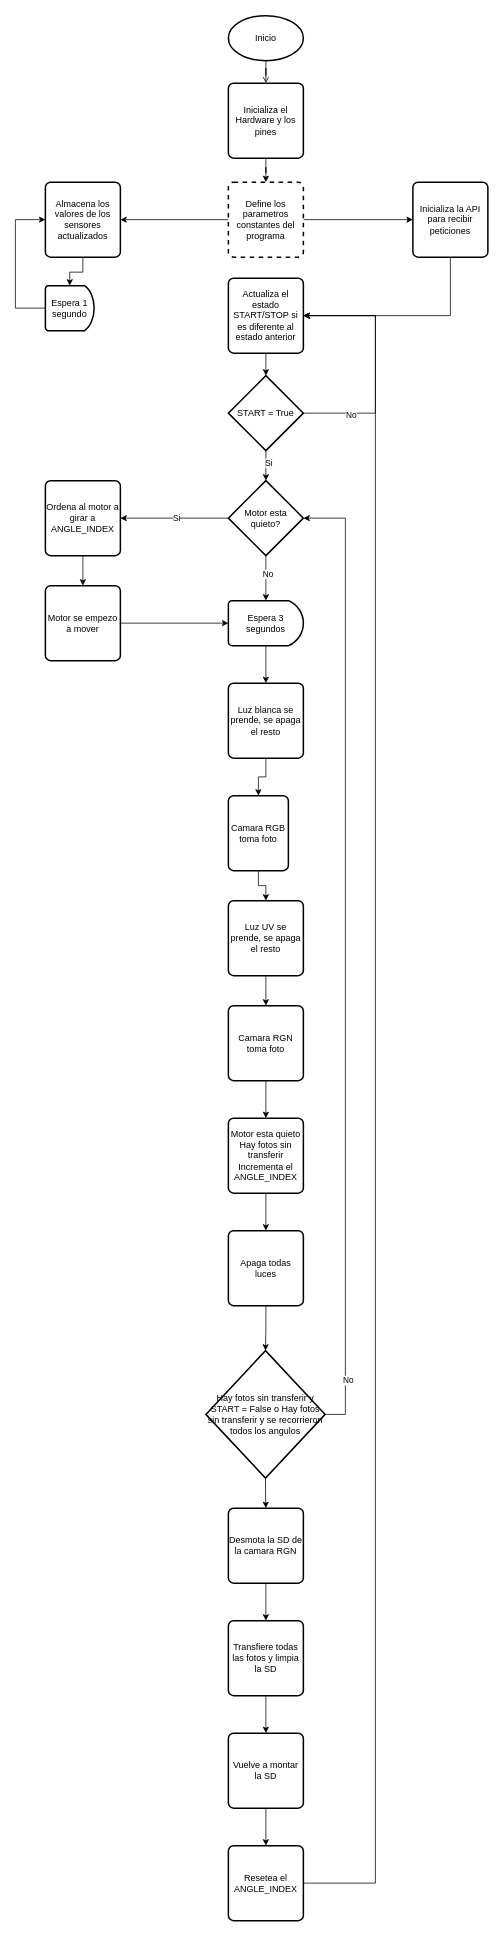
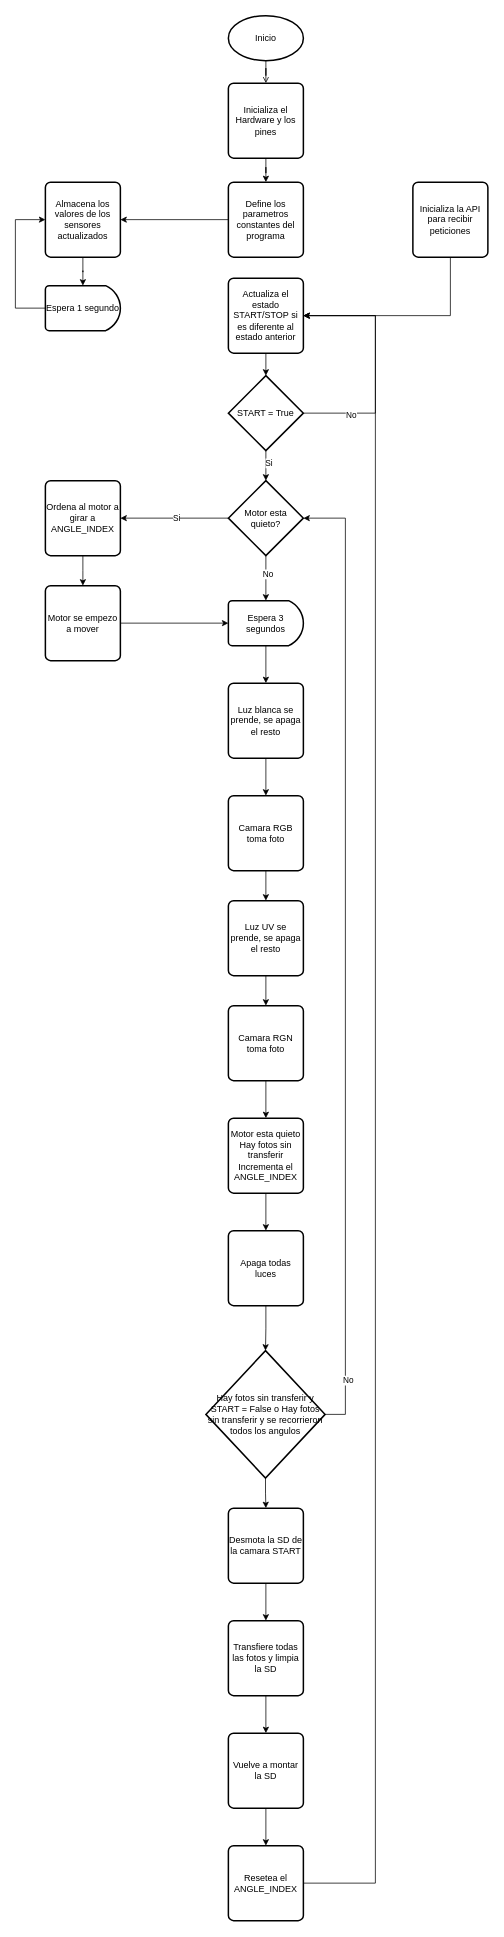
node "Define los parametros constantes del programa": style dashed -> solid
edge "Define los parametros constantes del programa" -> "Inicializa la API para recibir peticiones": removed
node "Espera 1 segundo": size 49x45 -> 75x45
node "Camara RGB toma foto": size 60x75 -> 75x75
node "Desmota la SD de la camara RGN": label "Desmota la SD de la camara RGN" -> "Desmota la SD de la camara START"
